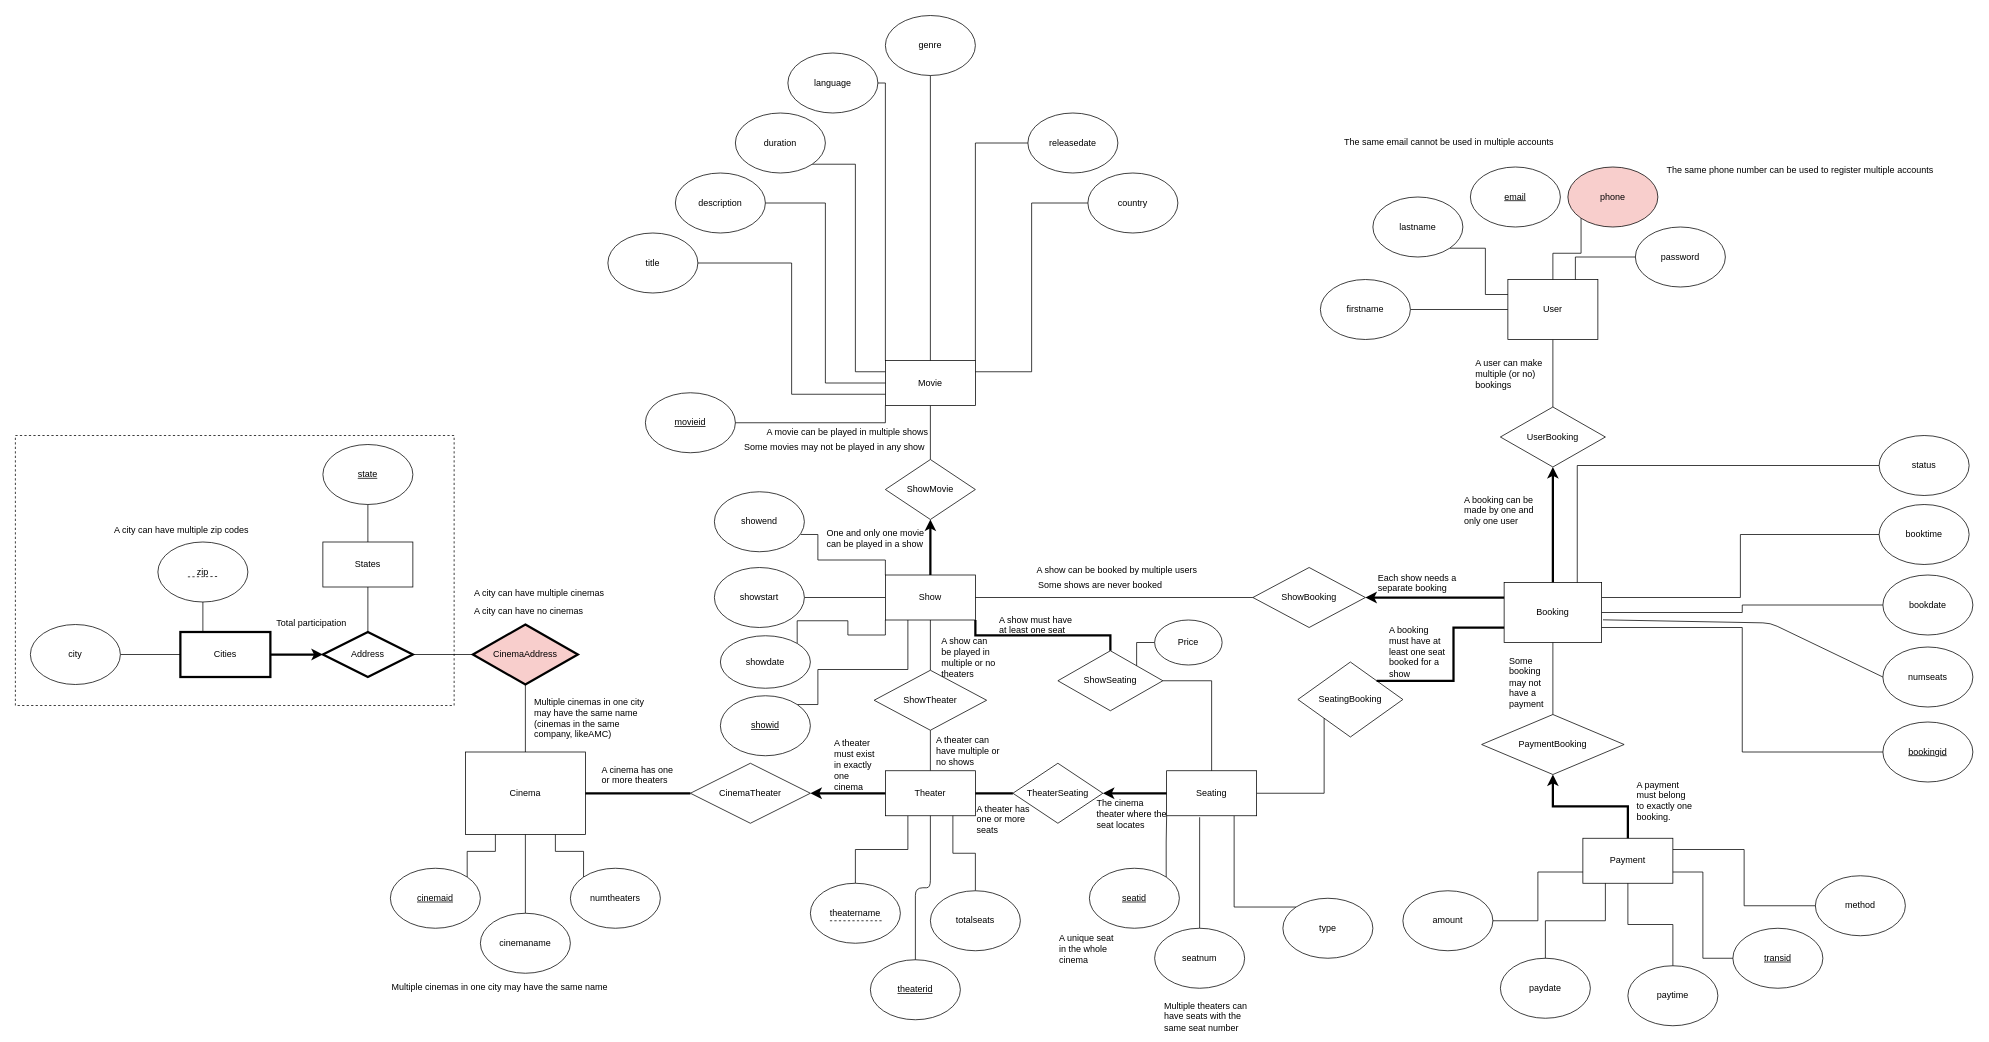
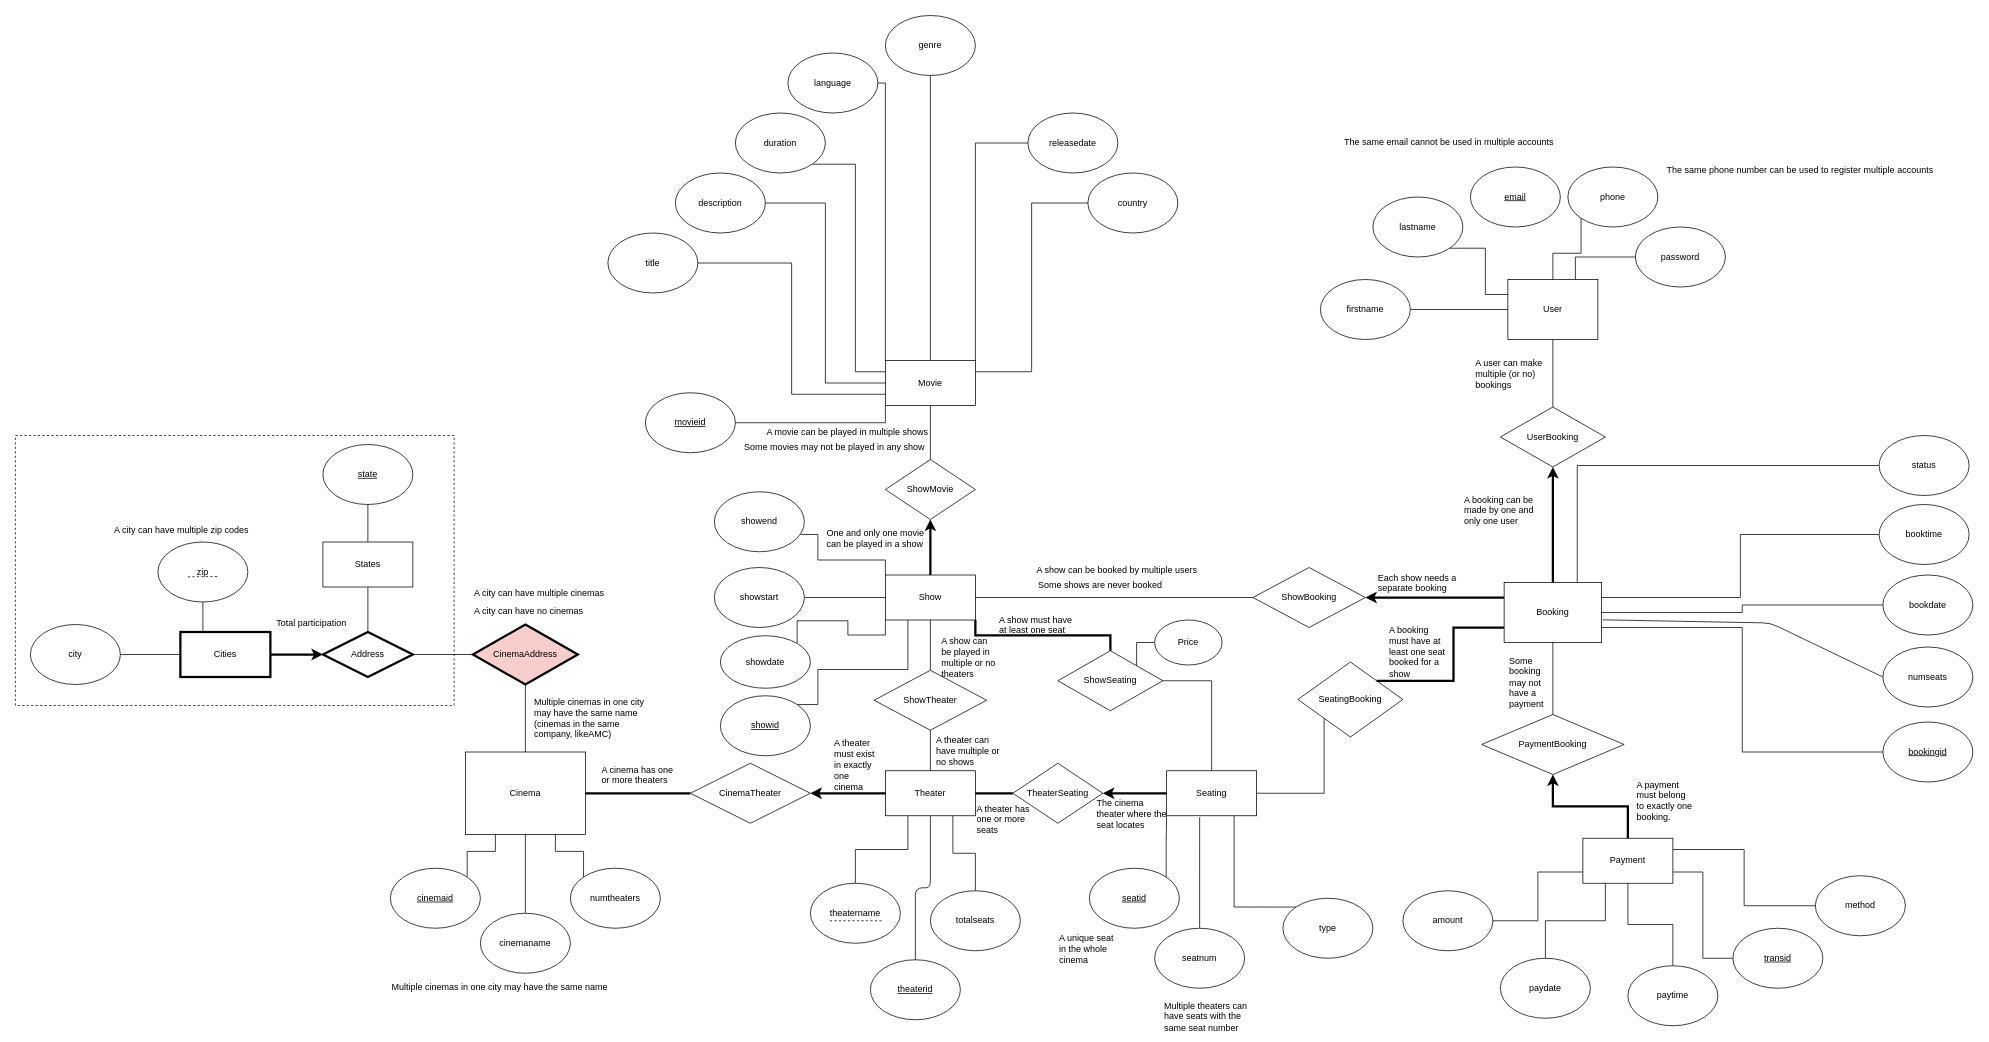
node "phone": fillcolor #f8cecc -> #ffffff
